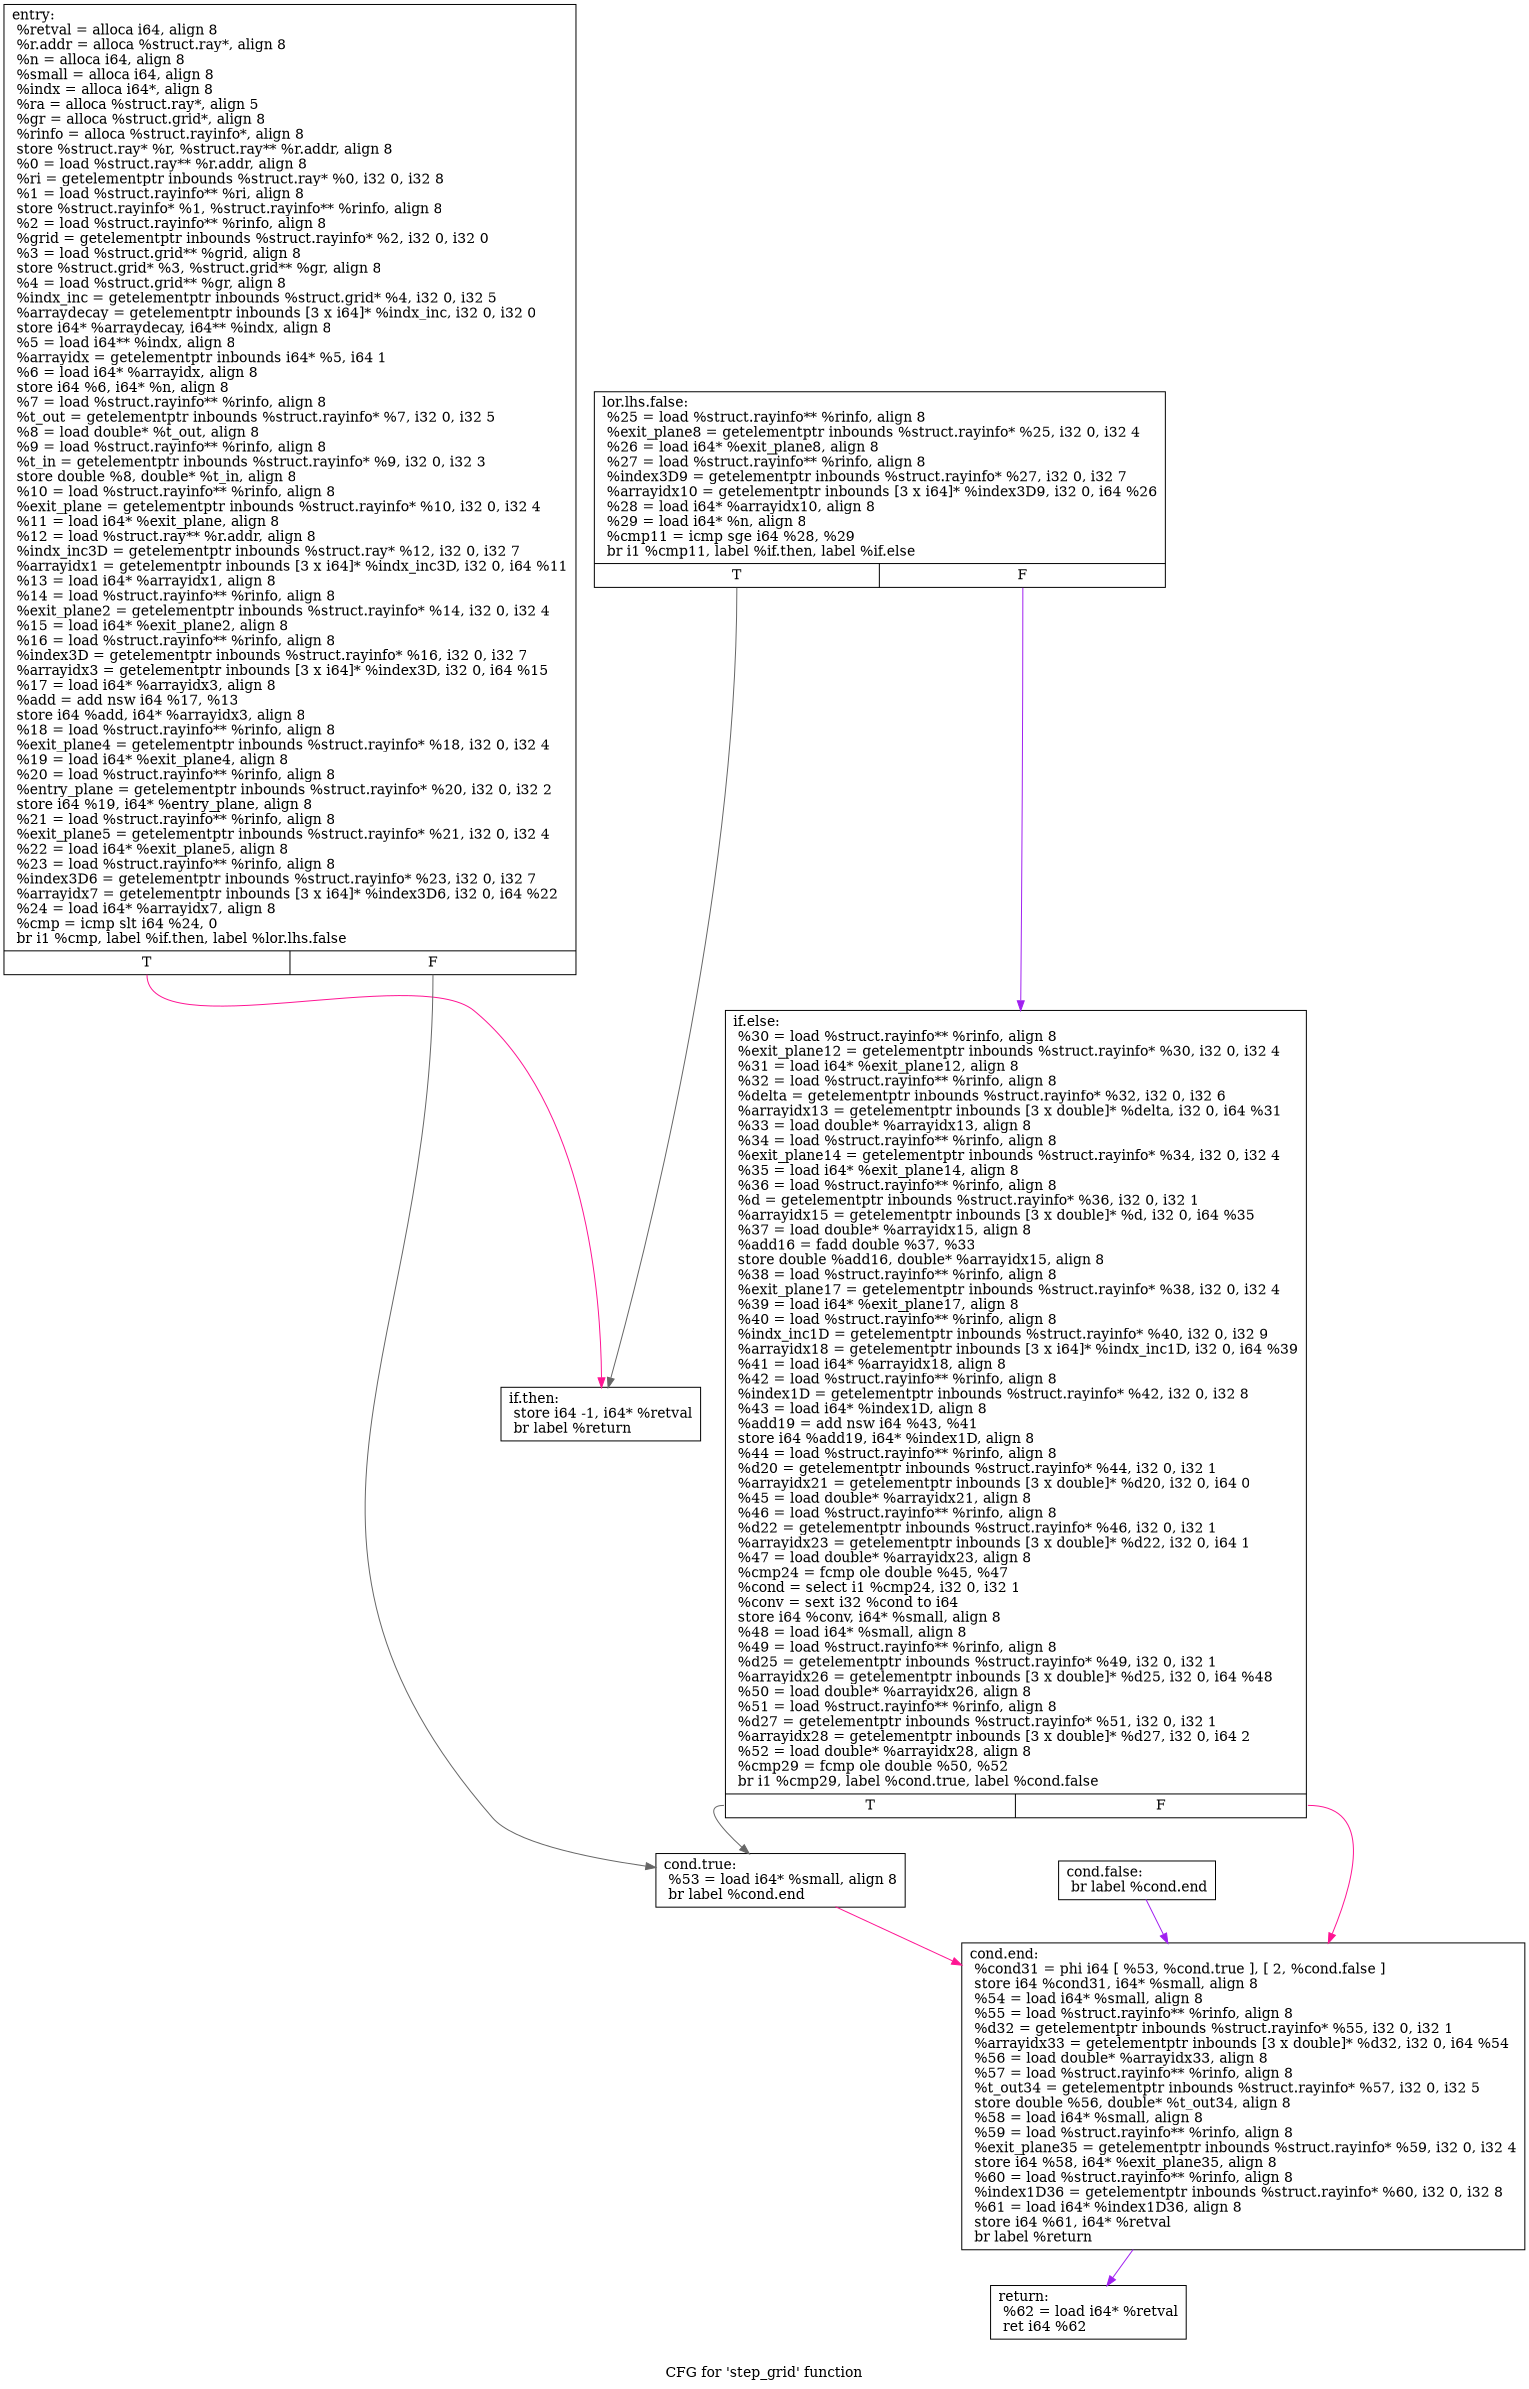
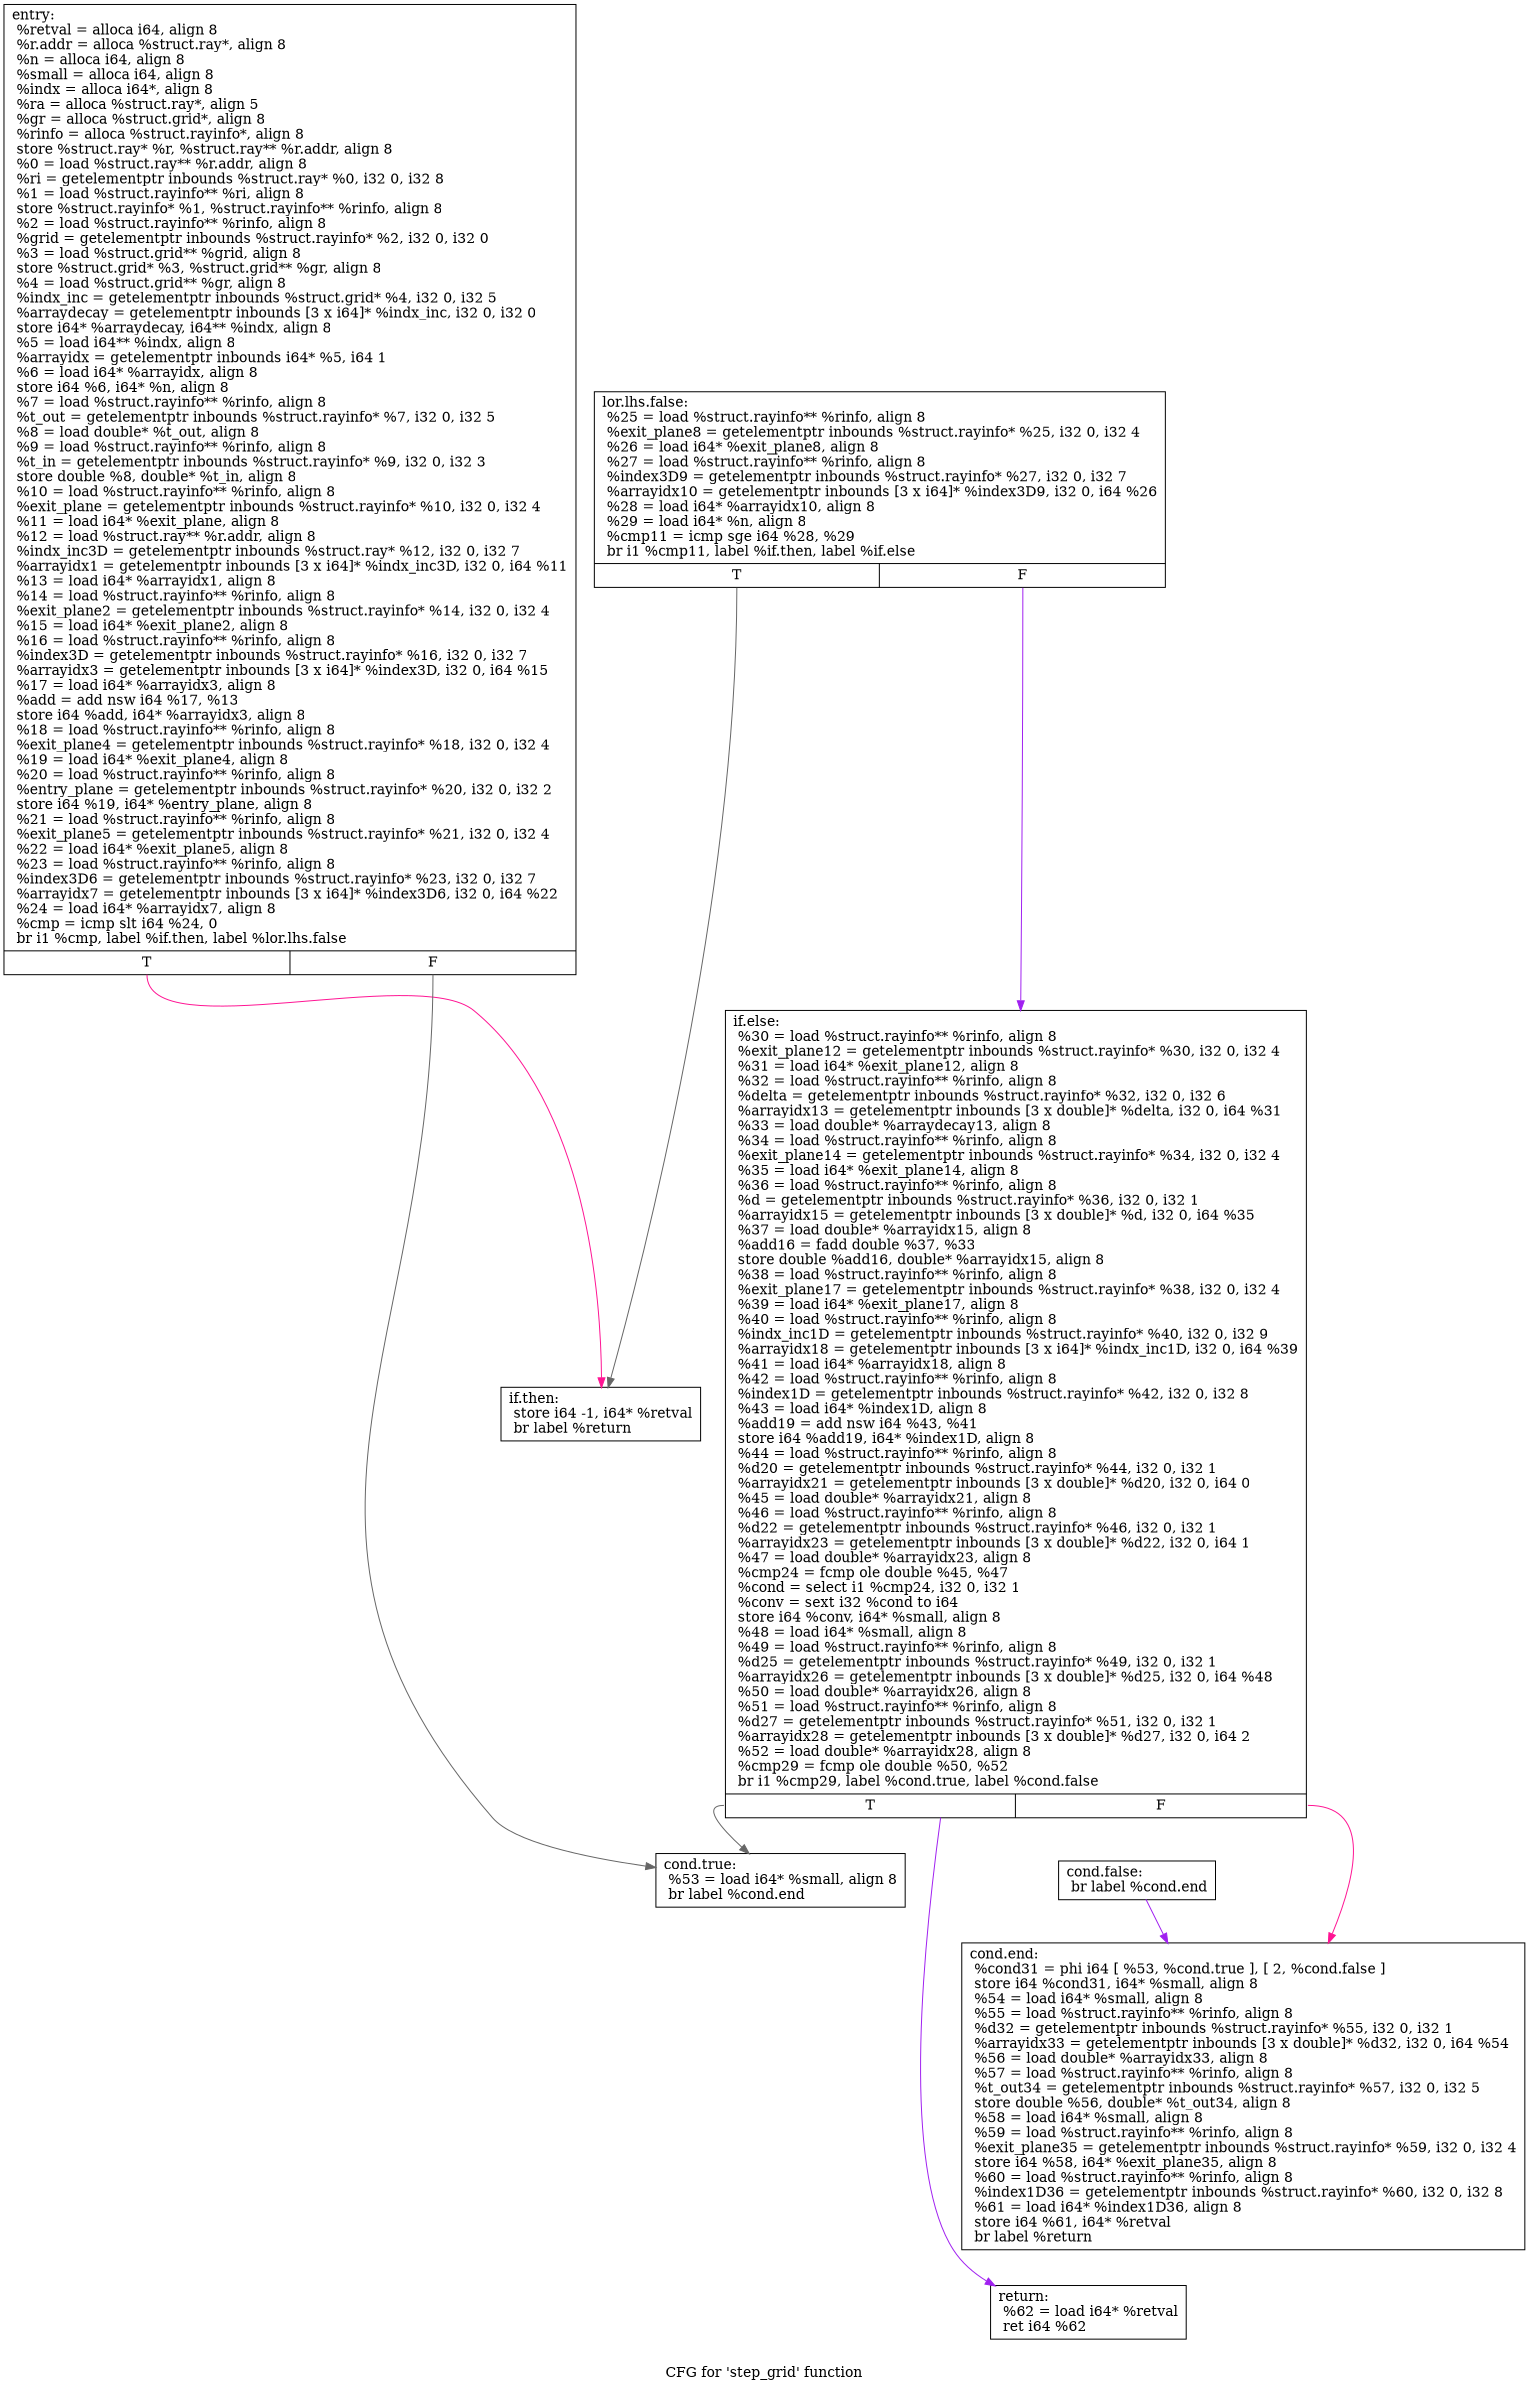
node "if.else:": text "%33 = load double* %arrayidx13, align 8" -> "%33 = load double* %arraydecay13, align 8"
edge "cond.true:" -> "cond.end:": removed
edge "cond.end:" -> "return:": now "if.else:" -> "return:"
